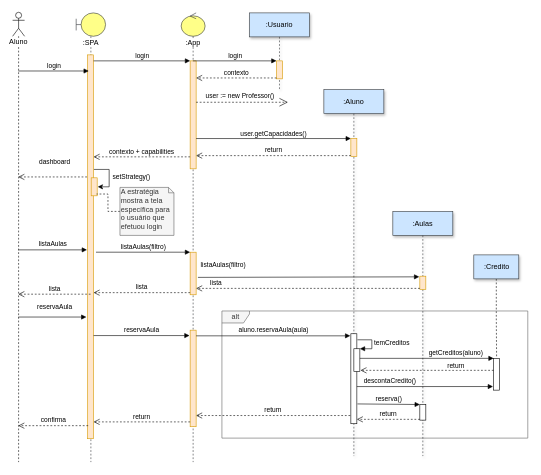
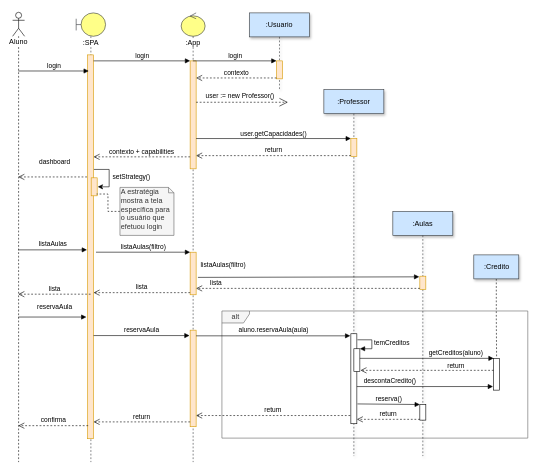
node ":Aluno": label ":Aluno" -> ":Professor"
